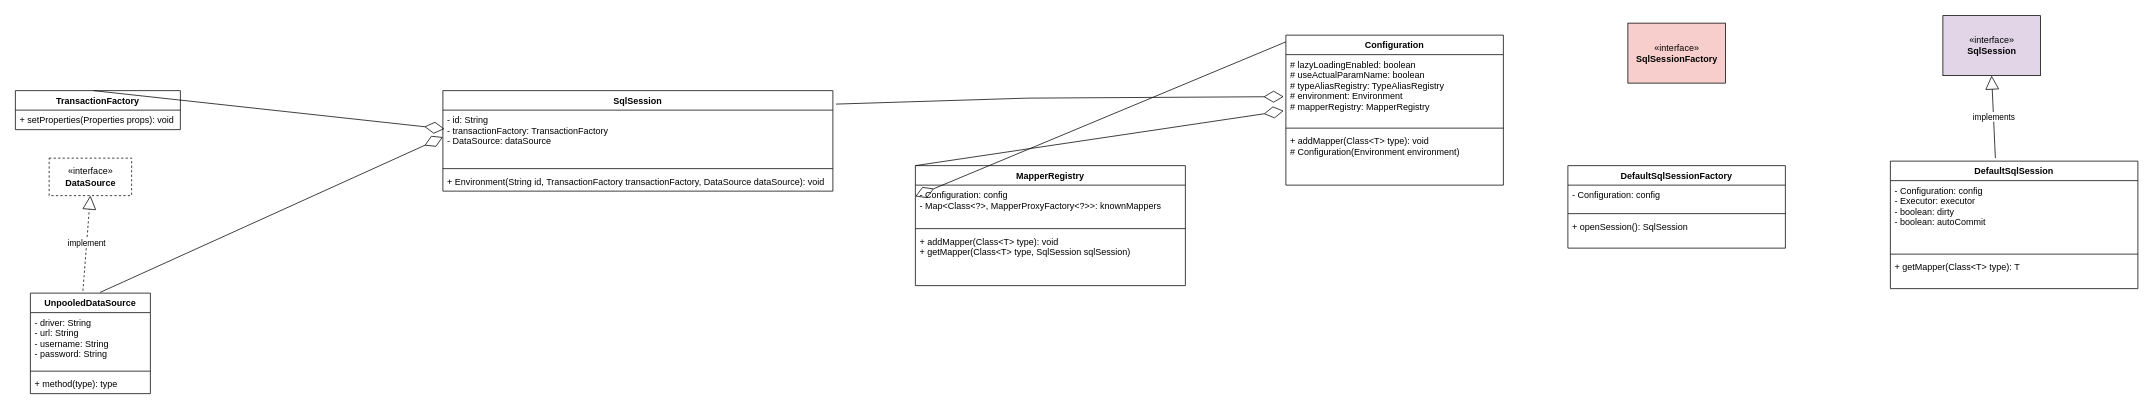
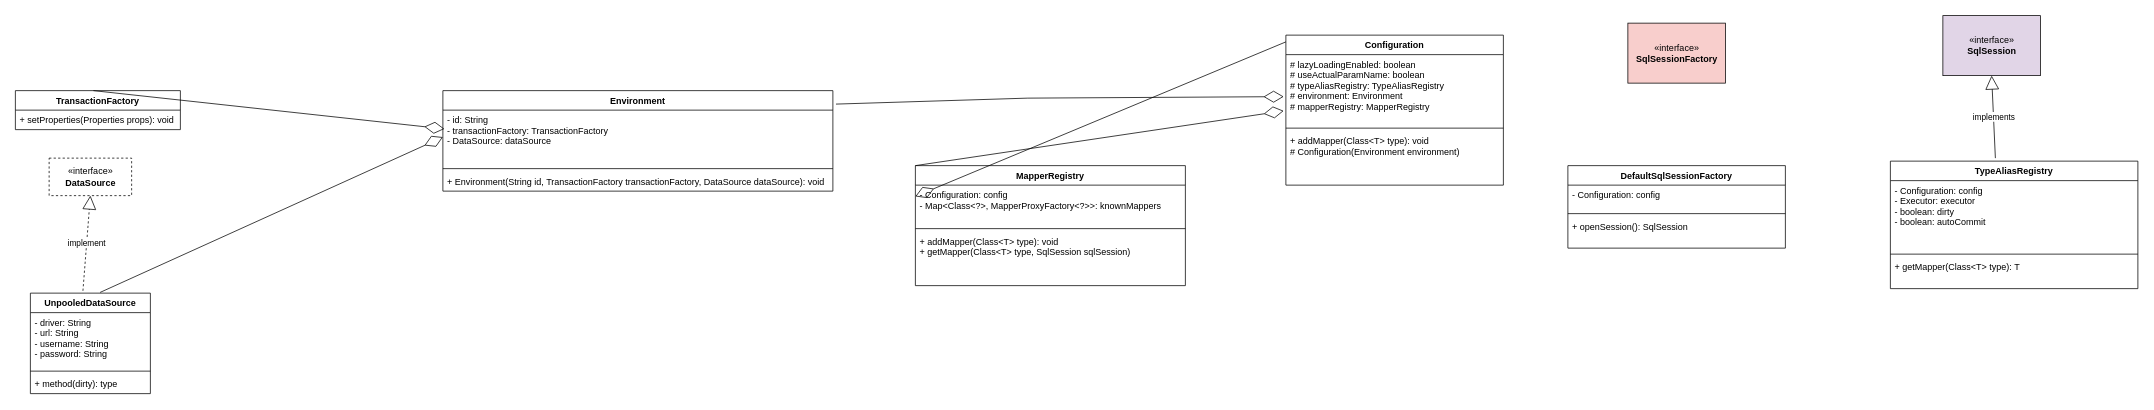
node "SqlSession": label "SqlSession" -> "Environment"
node "DefaultSqlSession": label "DefaultSqlSession" -> "TypeAliasRegistry"
node "+ method(type): type": label "+ method(type): type" -> "+ method(dirty): type"
